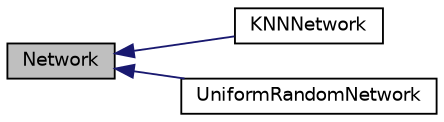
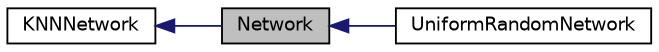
edge "KNNNetwork" -> "Network": reversed
